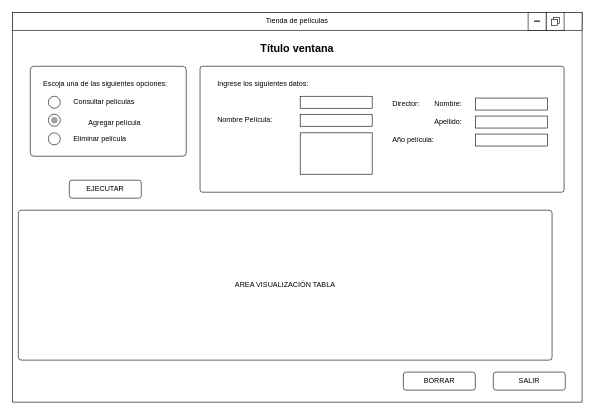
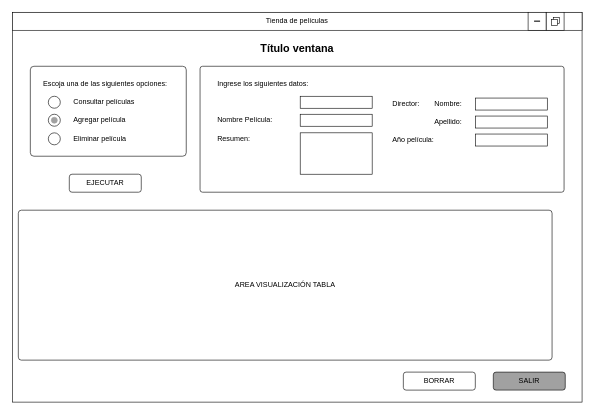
node "Agregar película": moved (126, 123) -> (111, 120)
node "Resumen:": added
node "EJECUTAR": moved (105, 189) -> (105, 183)
node "SALIR": fillcolor #ffffff -> #a1a1a1
